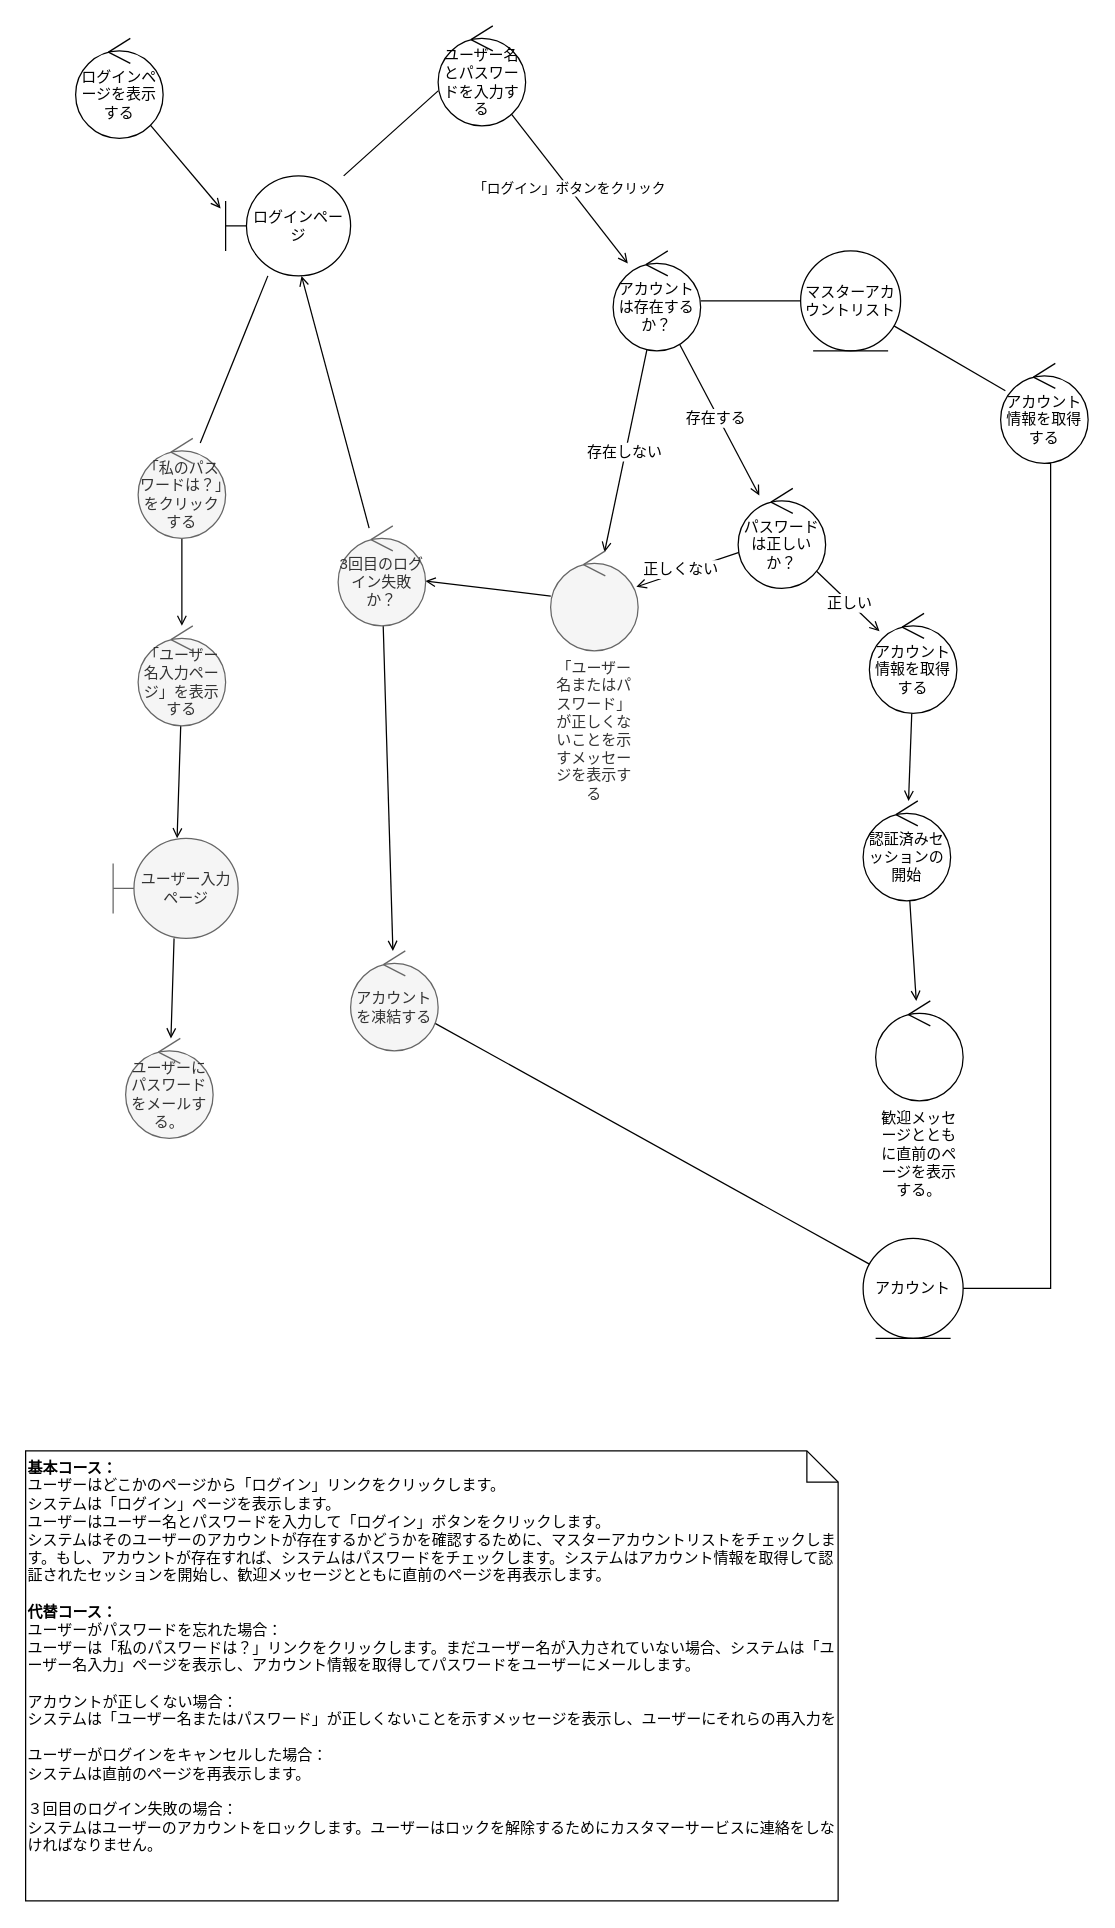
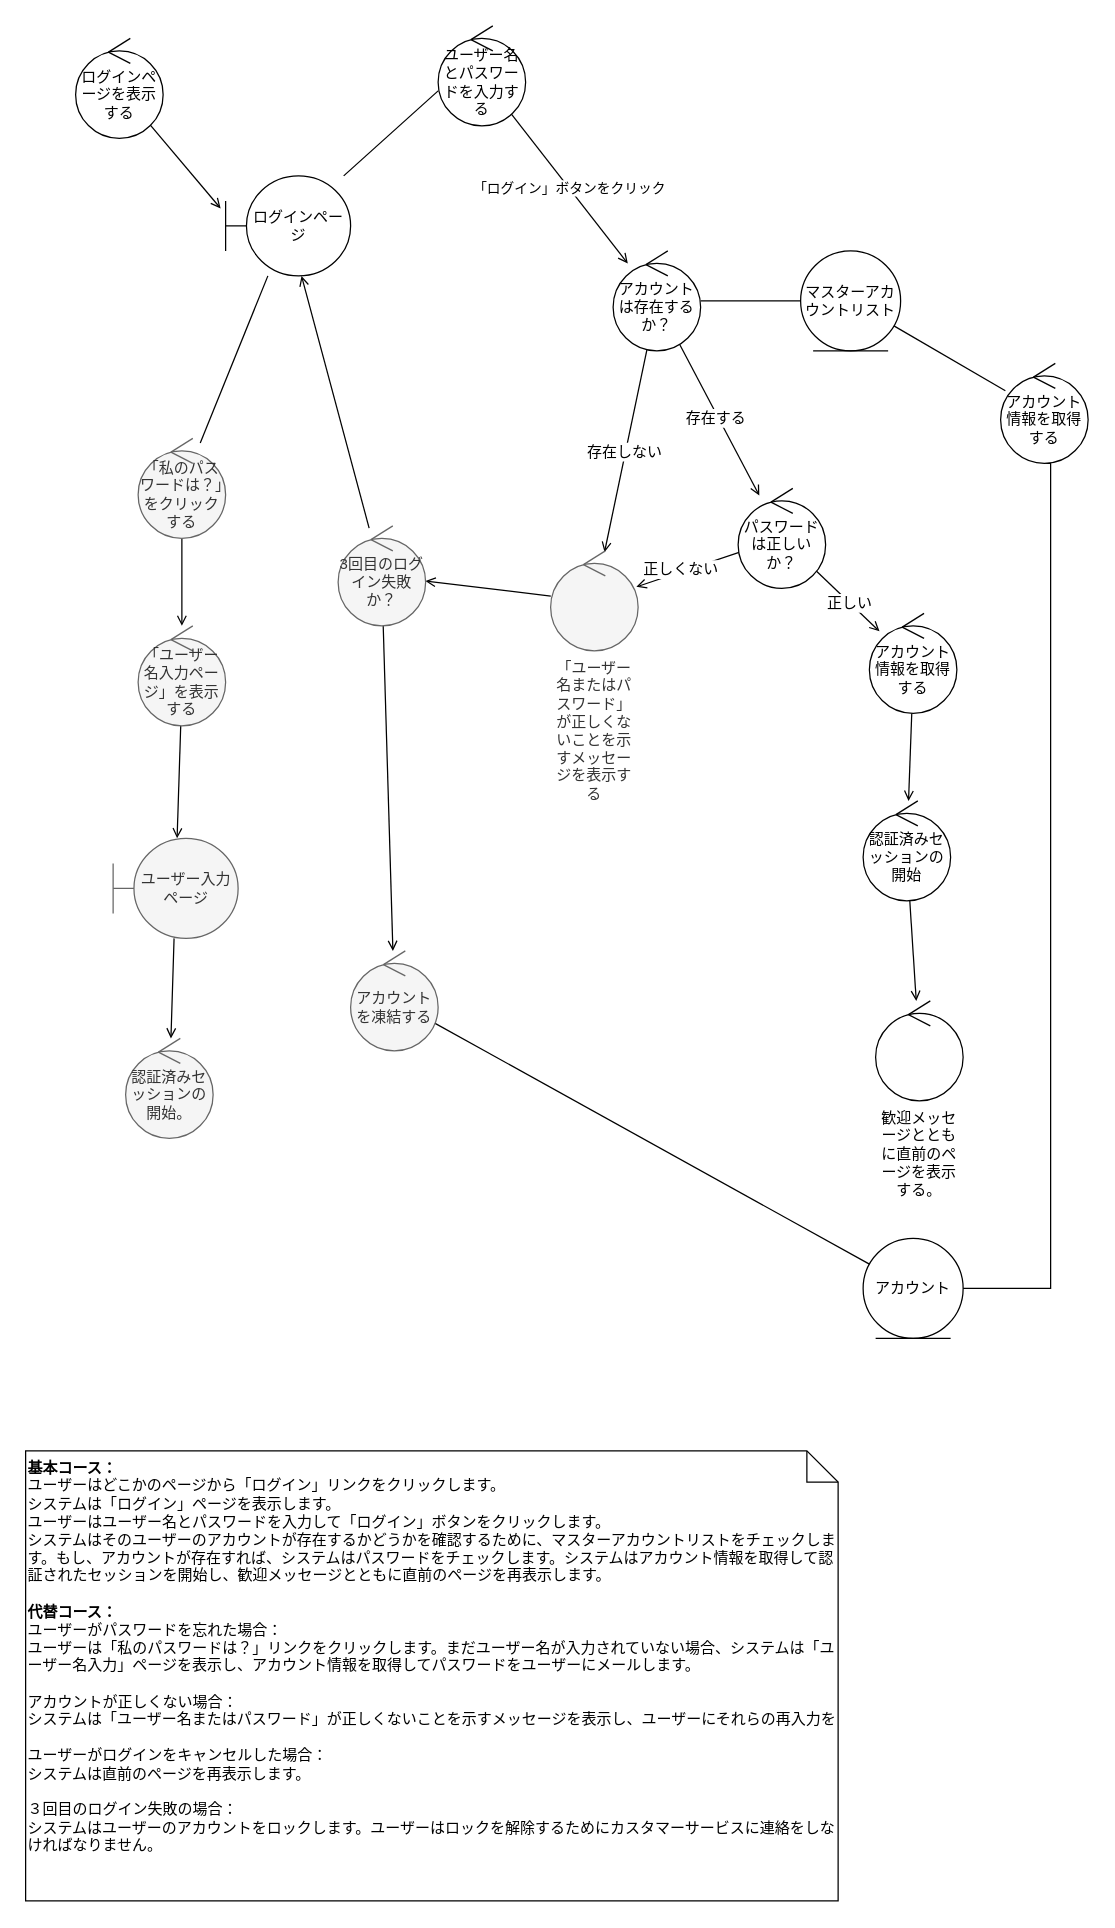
node "ユーザーにパスワードをメールする。": label "ユーザーにパスワードをメールする。" -> "認証済みセッションの開始。"
